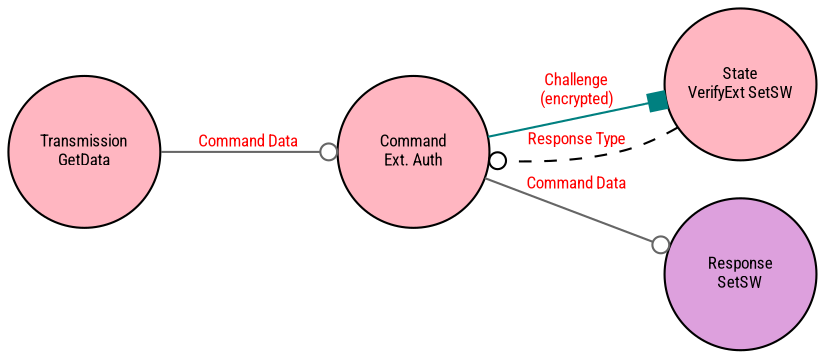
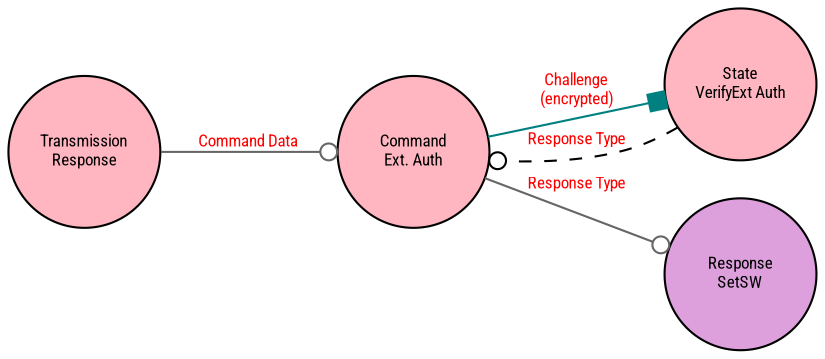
node "State VerifyExt SetSW": label "State VerifyExt SetSW" -> "State VerifyExt Auth"
node "Transmission GetData": label "Transmission GetData" -> "Transmission Response"
edge "Command Ext. Auth" -> "Response SetSW": label "Command Data" -> "Response Type"
